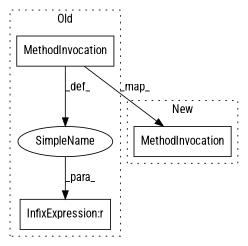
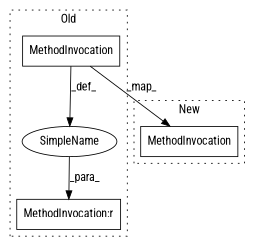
node "InfixExpression:r": label "InfixExpression:r" -> "MethodInvocation:r"
